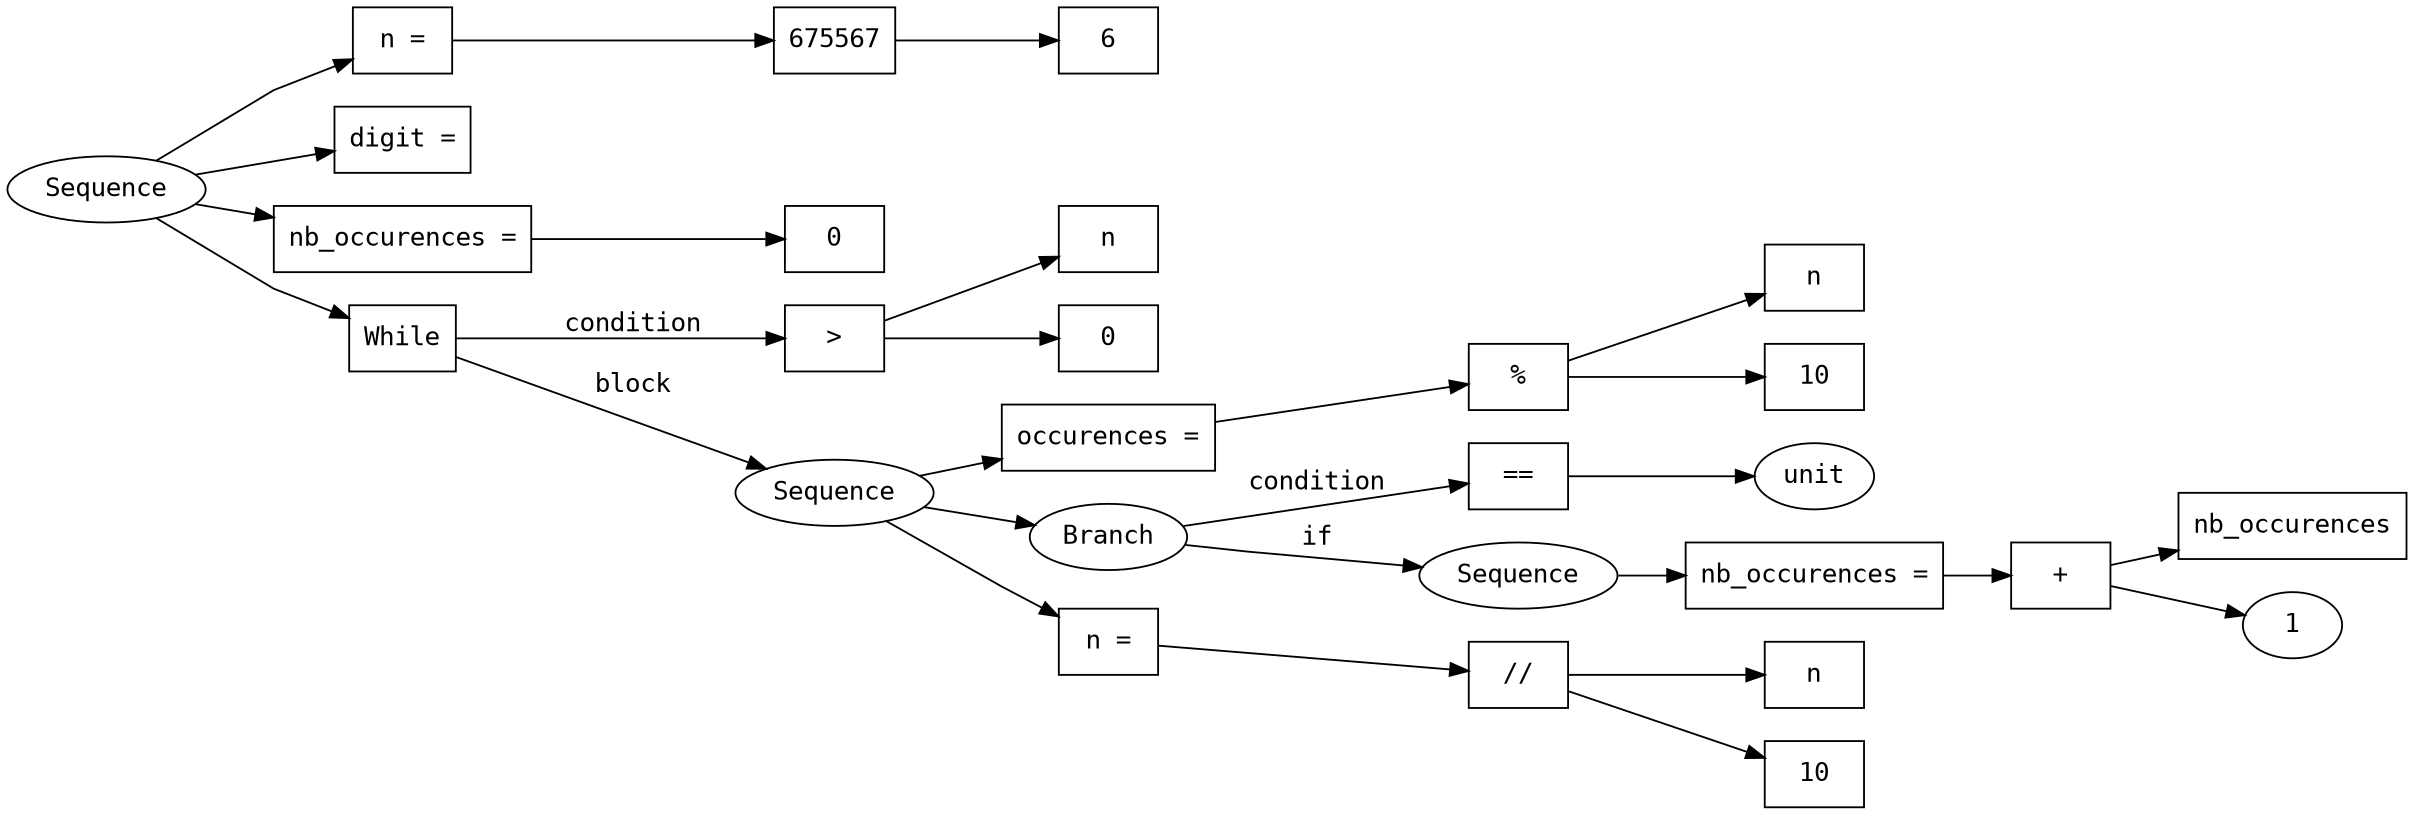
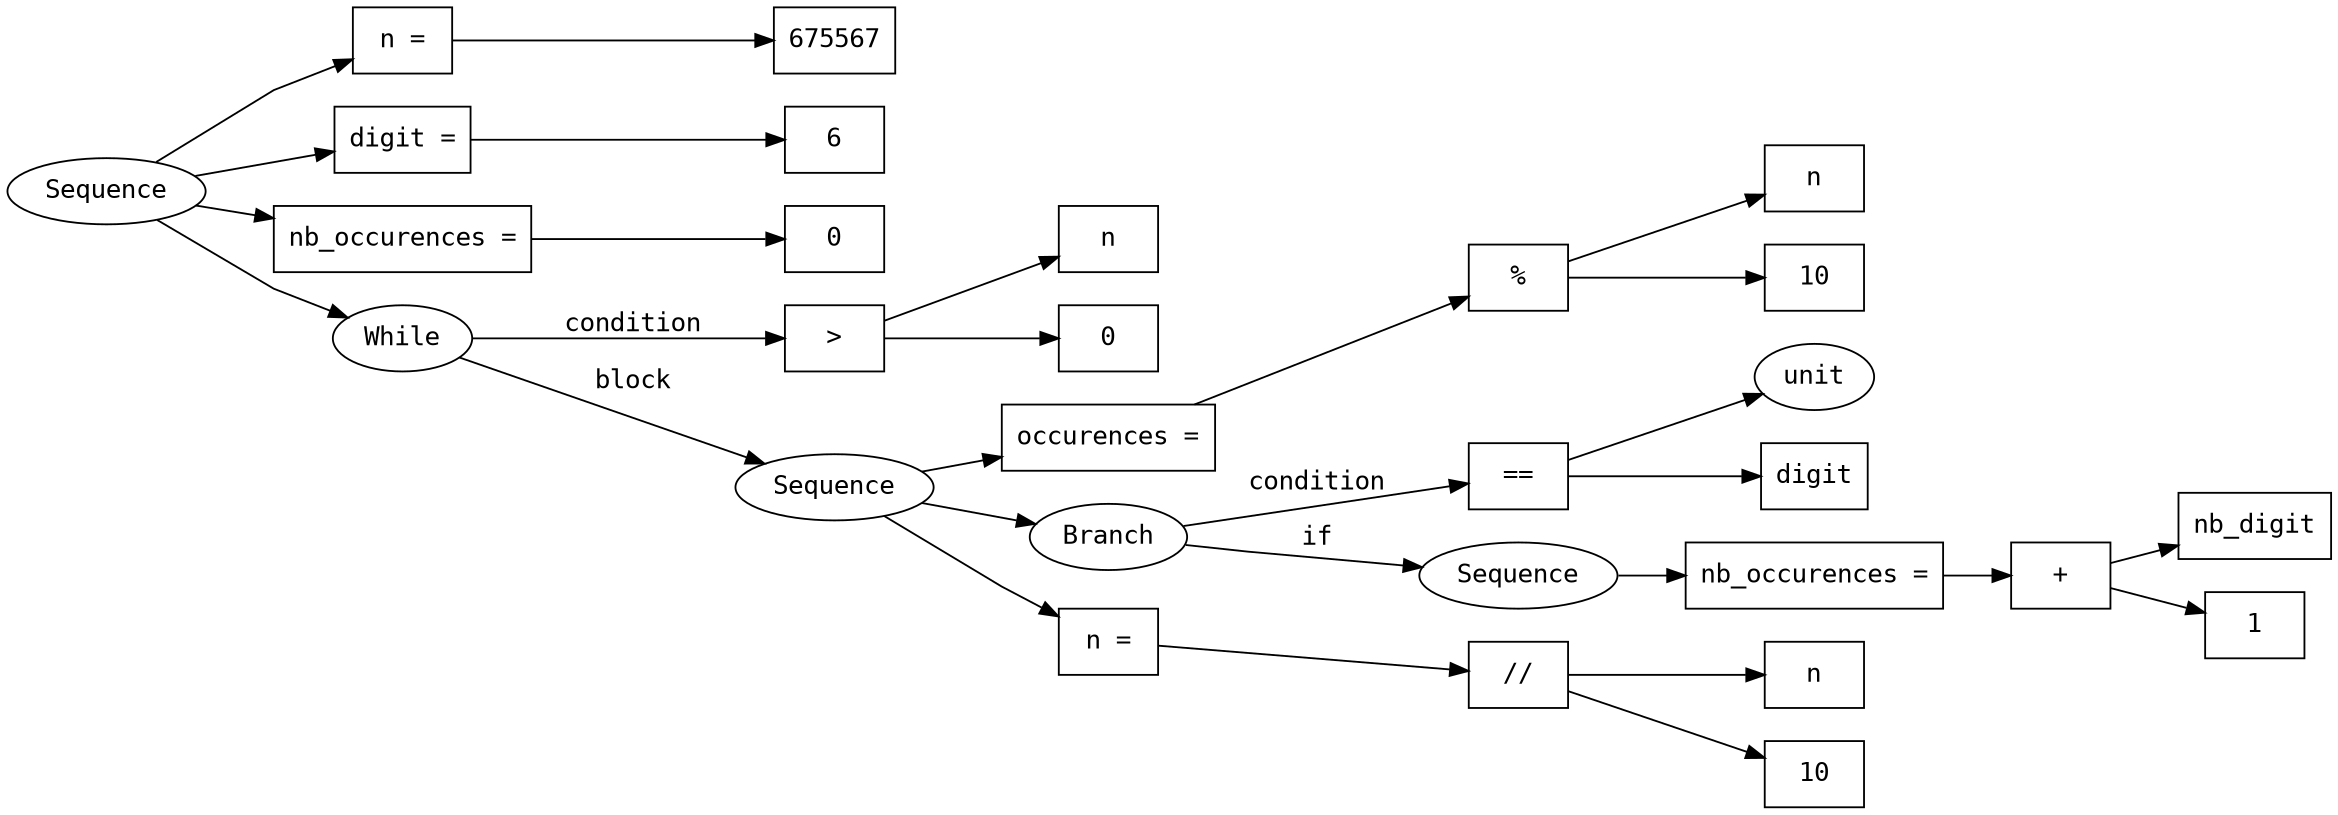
edge "675567" -> "6": now "digit =" -> "6"
node "While": shape box -> ellipse
node "digit": added
node "nb_occurences": label "nb_occurences" -> "nb_digit"
node "1": shape ellipse -> box
